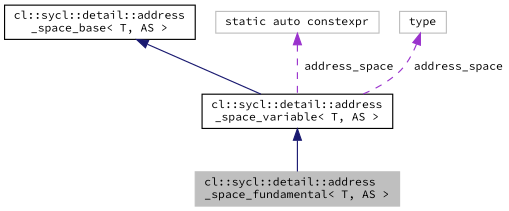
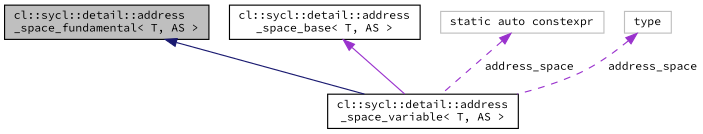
edge "cl::sycl::detail::address _space_variable< T, AS >" -> "cl::sycl::detail::address _space_base< T, AS >": color midnightblue -> darkorchid3
edge "cl::sycl::detail::address _space_fundamental< T, AS >" -> "cl::sycl::detail::address _space_variable< T, AS >": reversed
node "cl::sycl::detail::address _space_fundamental< T, AS >": color grey75 -> black
